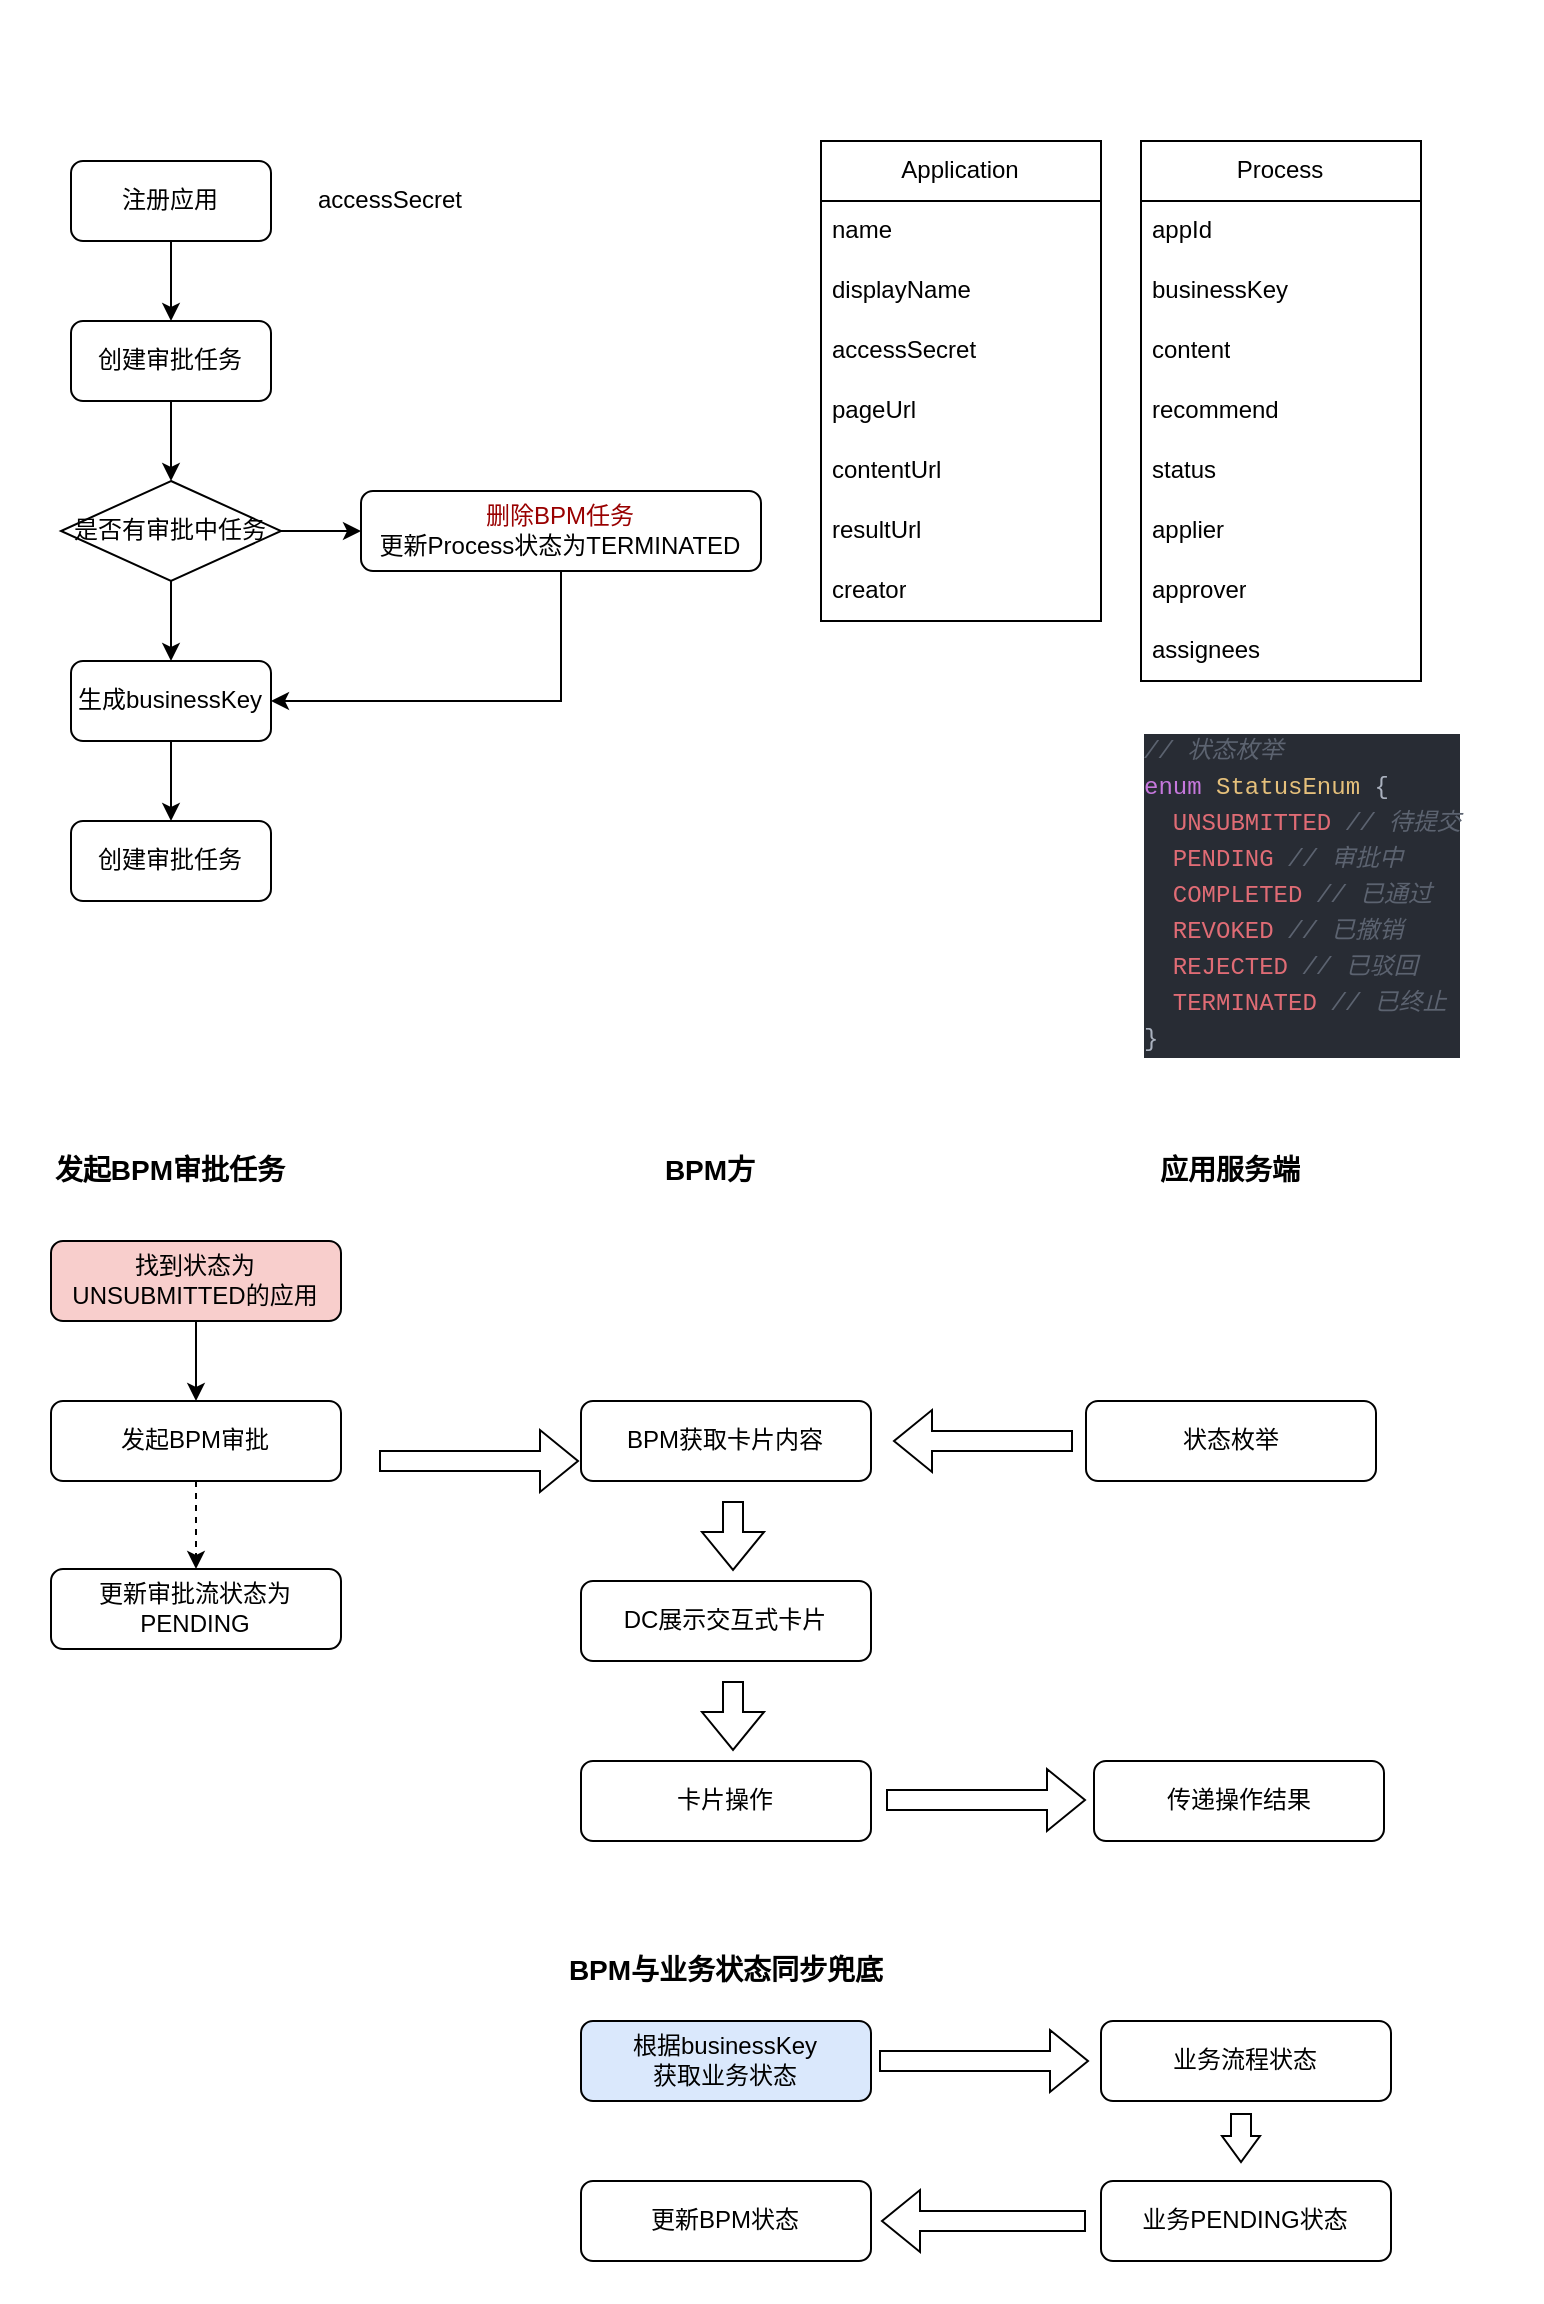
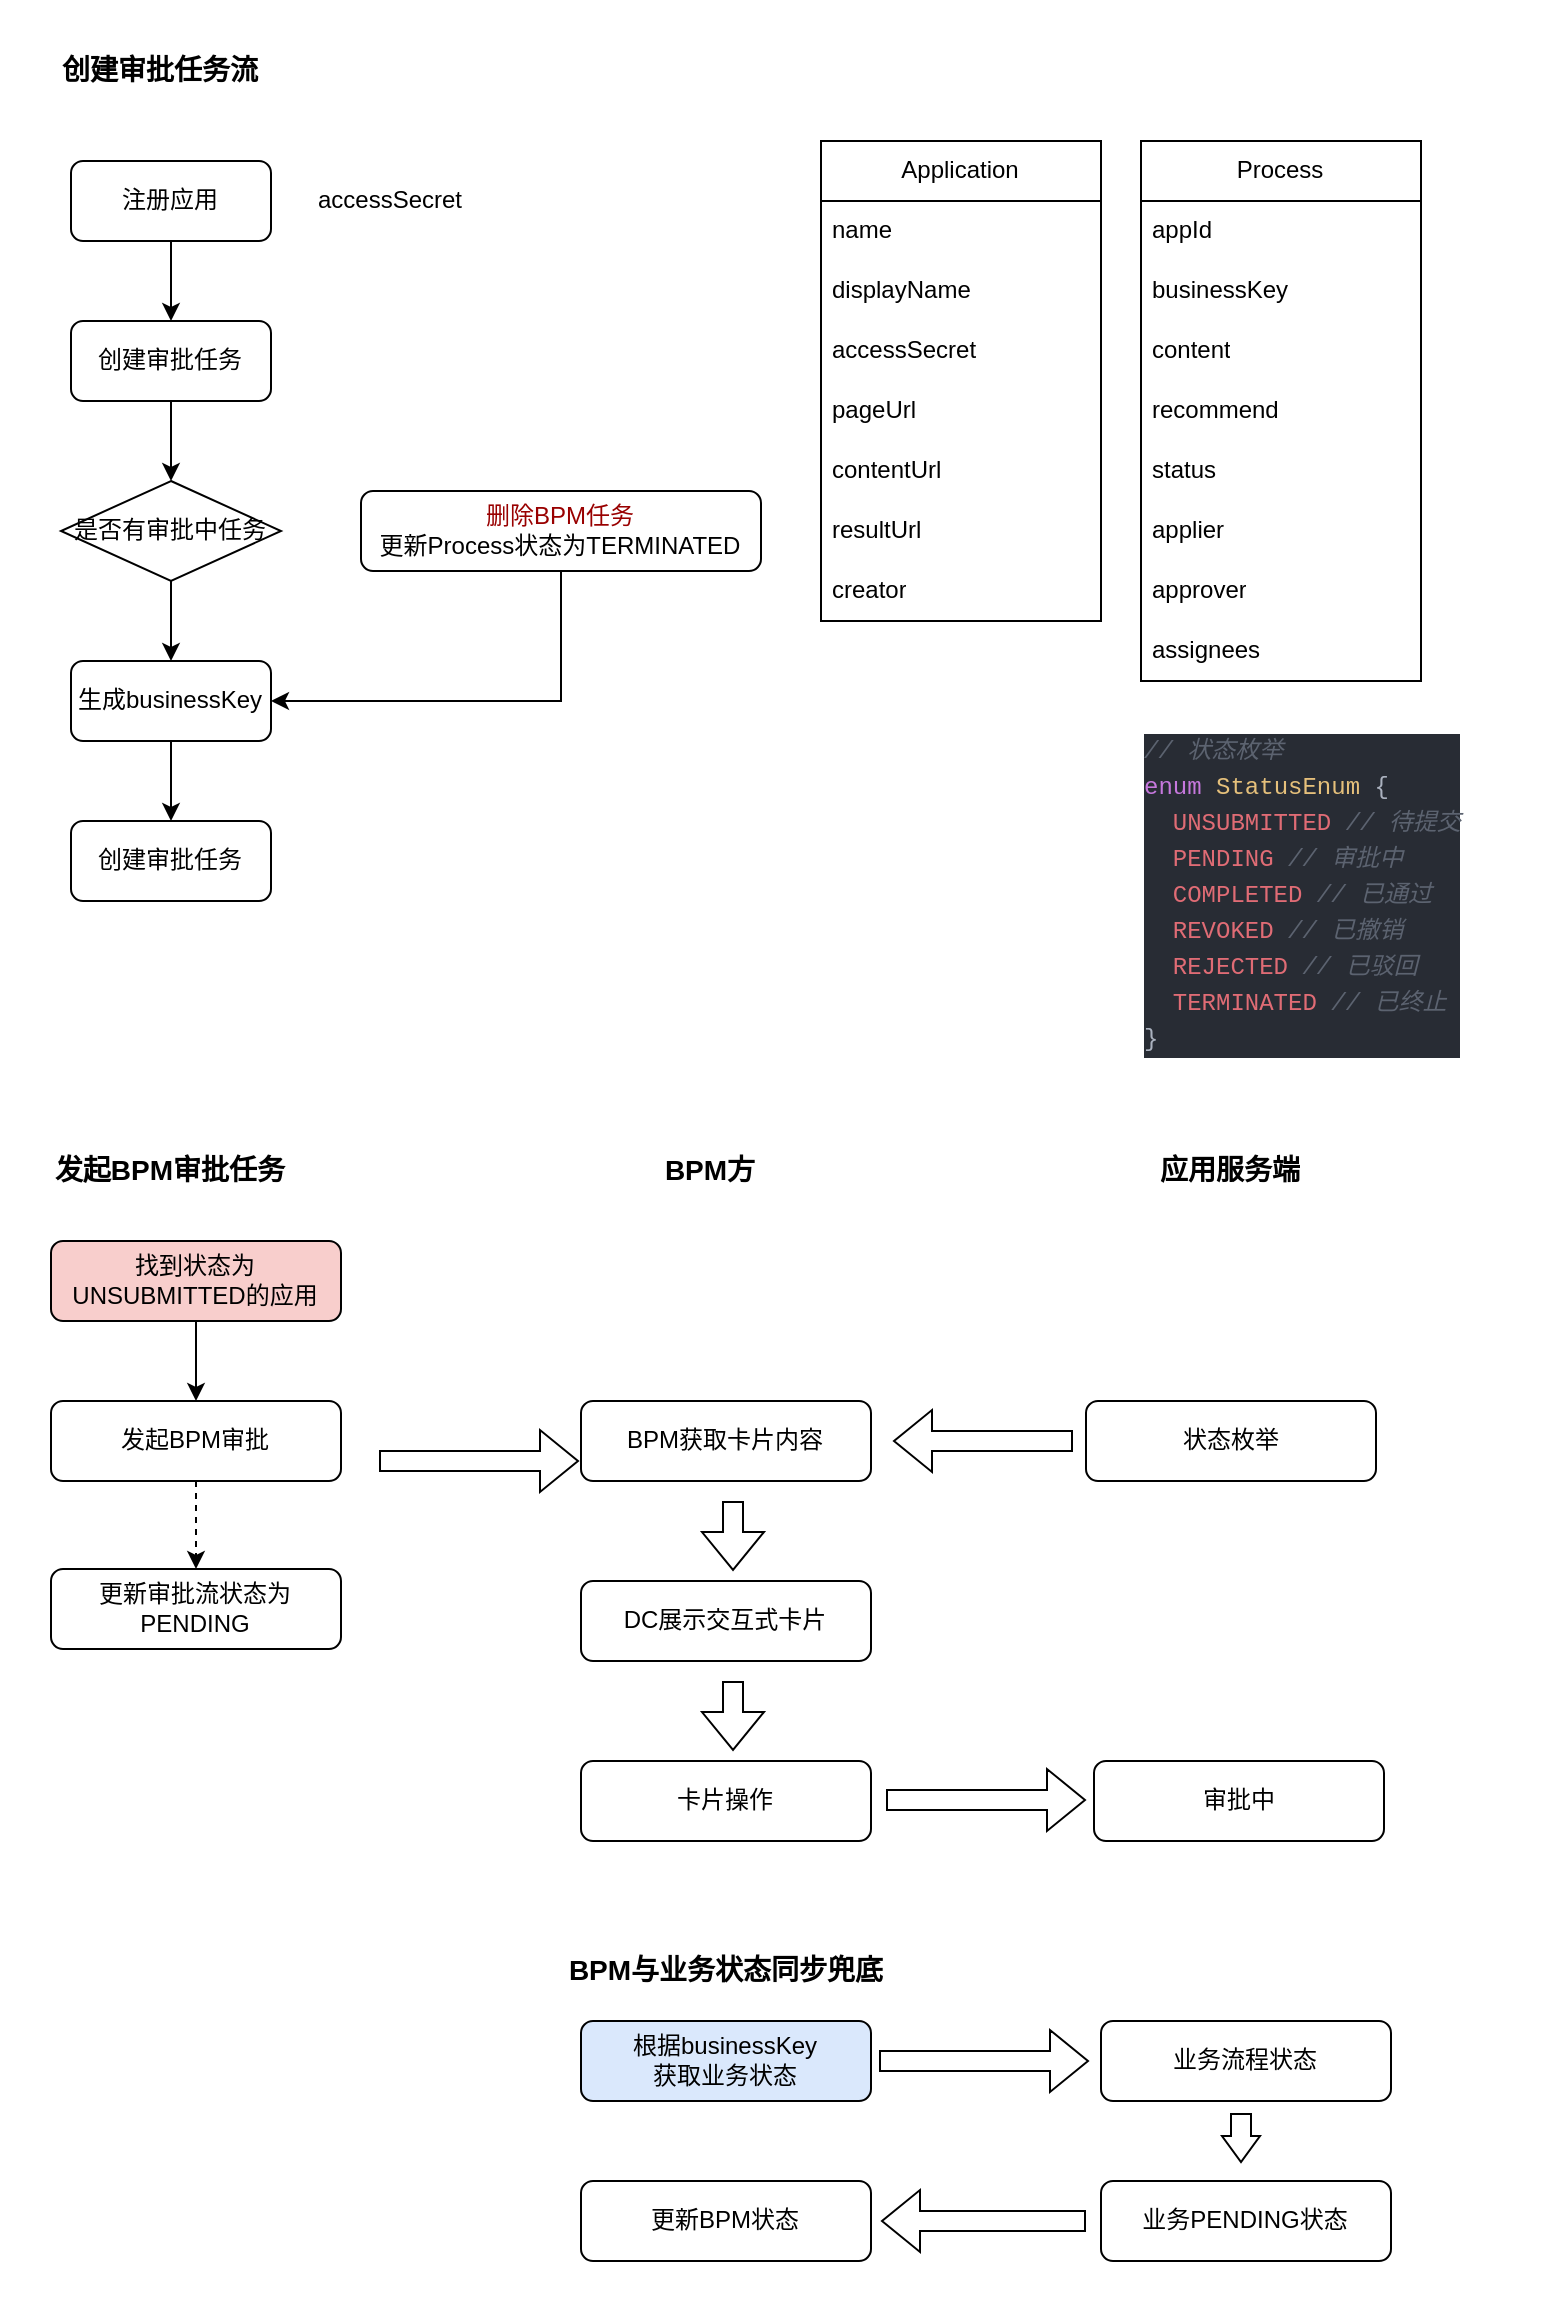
node "创建审批任务流": added
edge "是否有审批中任务" -> "删除BPM任务 更新Process状态为TERMINATED": removed
node "传递操作结果": label "传递操作结果" -> "审批中"
